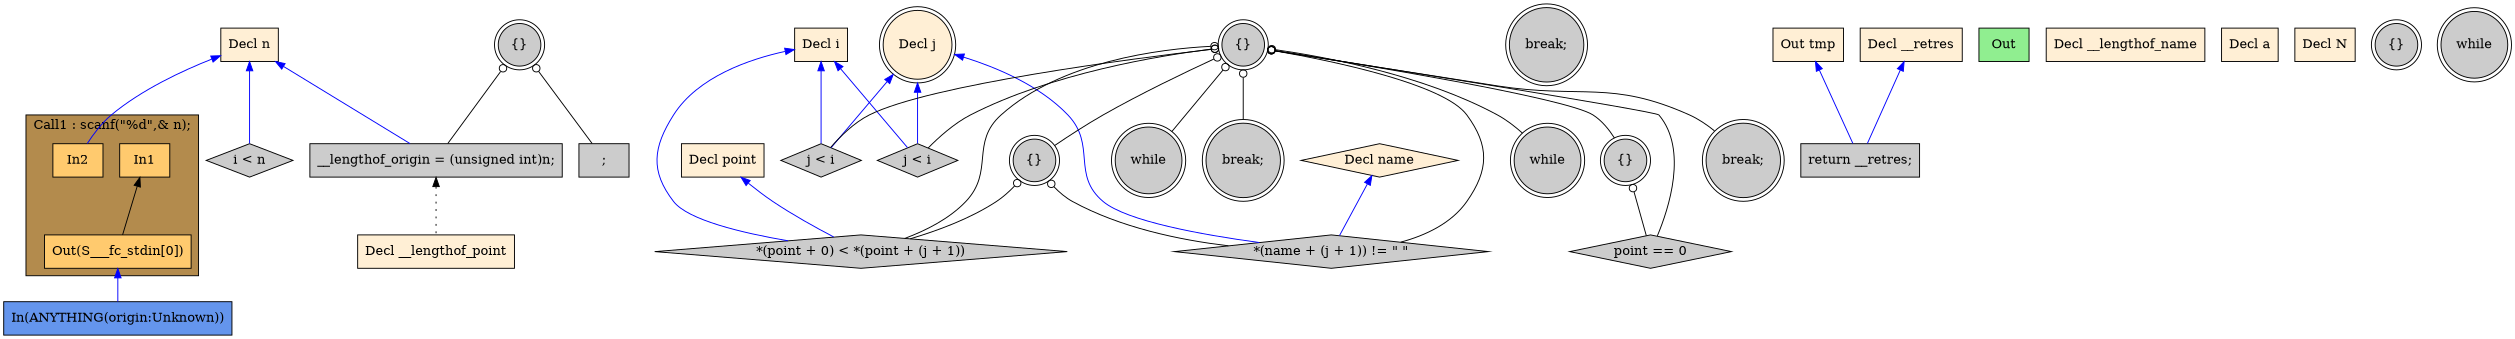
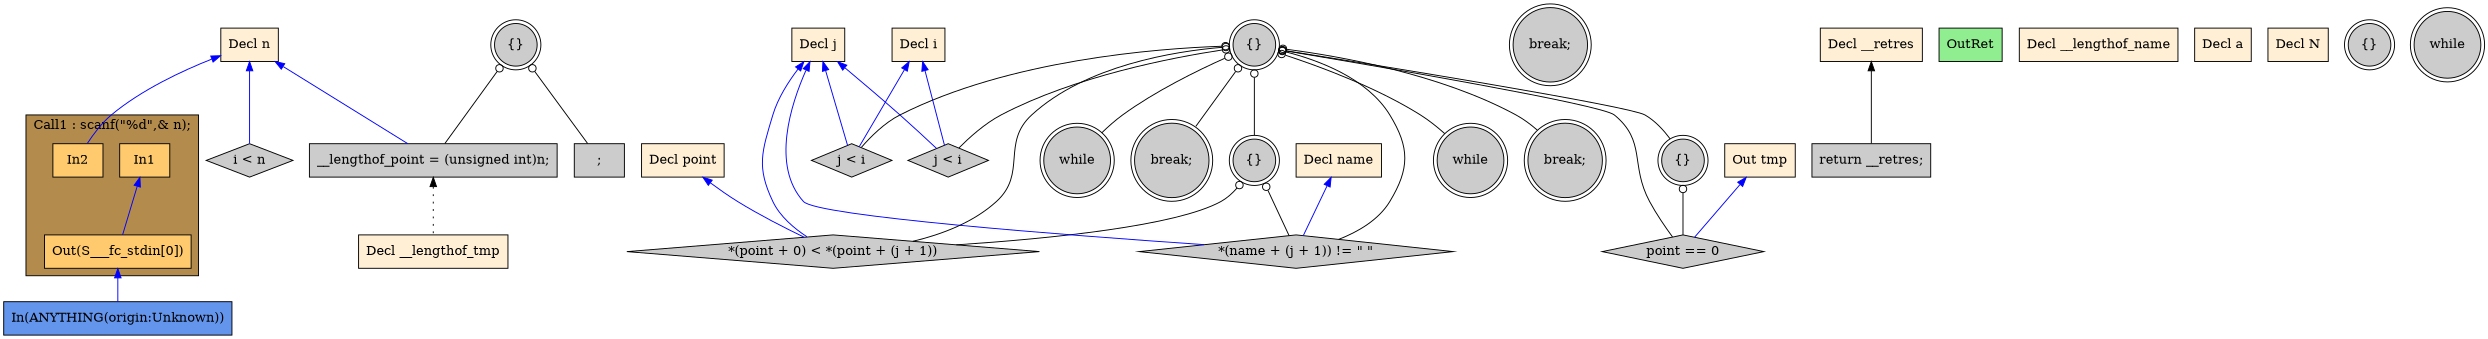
node "Decl j": shape doublecircle -> box
node "Out": label "Out" -> "OutRet"
edge "return __retres;" -> "Out tmp": now "point == 0" -> "Out tmp"
edge "return __retres;" -> "Decl __retres": color #0000ff -> #000000
edge "*(point + 0) < *(point + (j + 1))" -> "Decl i": now "*(point + 0) < *(point + (j + 1))" -> "Decl j"
node "__lengthof_origin = (unsigned int)n;": label "__lengthof_origin = (unsigned int)n;" -> "__lengthof_point = (unsigned int)n;"
node "Decl name": shape diamond -> box
edge "Out(S___fc_stdin[0])" -> "In1": color #000000 -> #0000ff
node "Decl __lengthof_point": label "Decl __lengthof_point" -> "Decl __lengthof_tmp"
